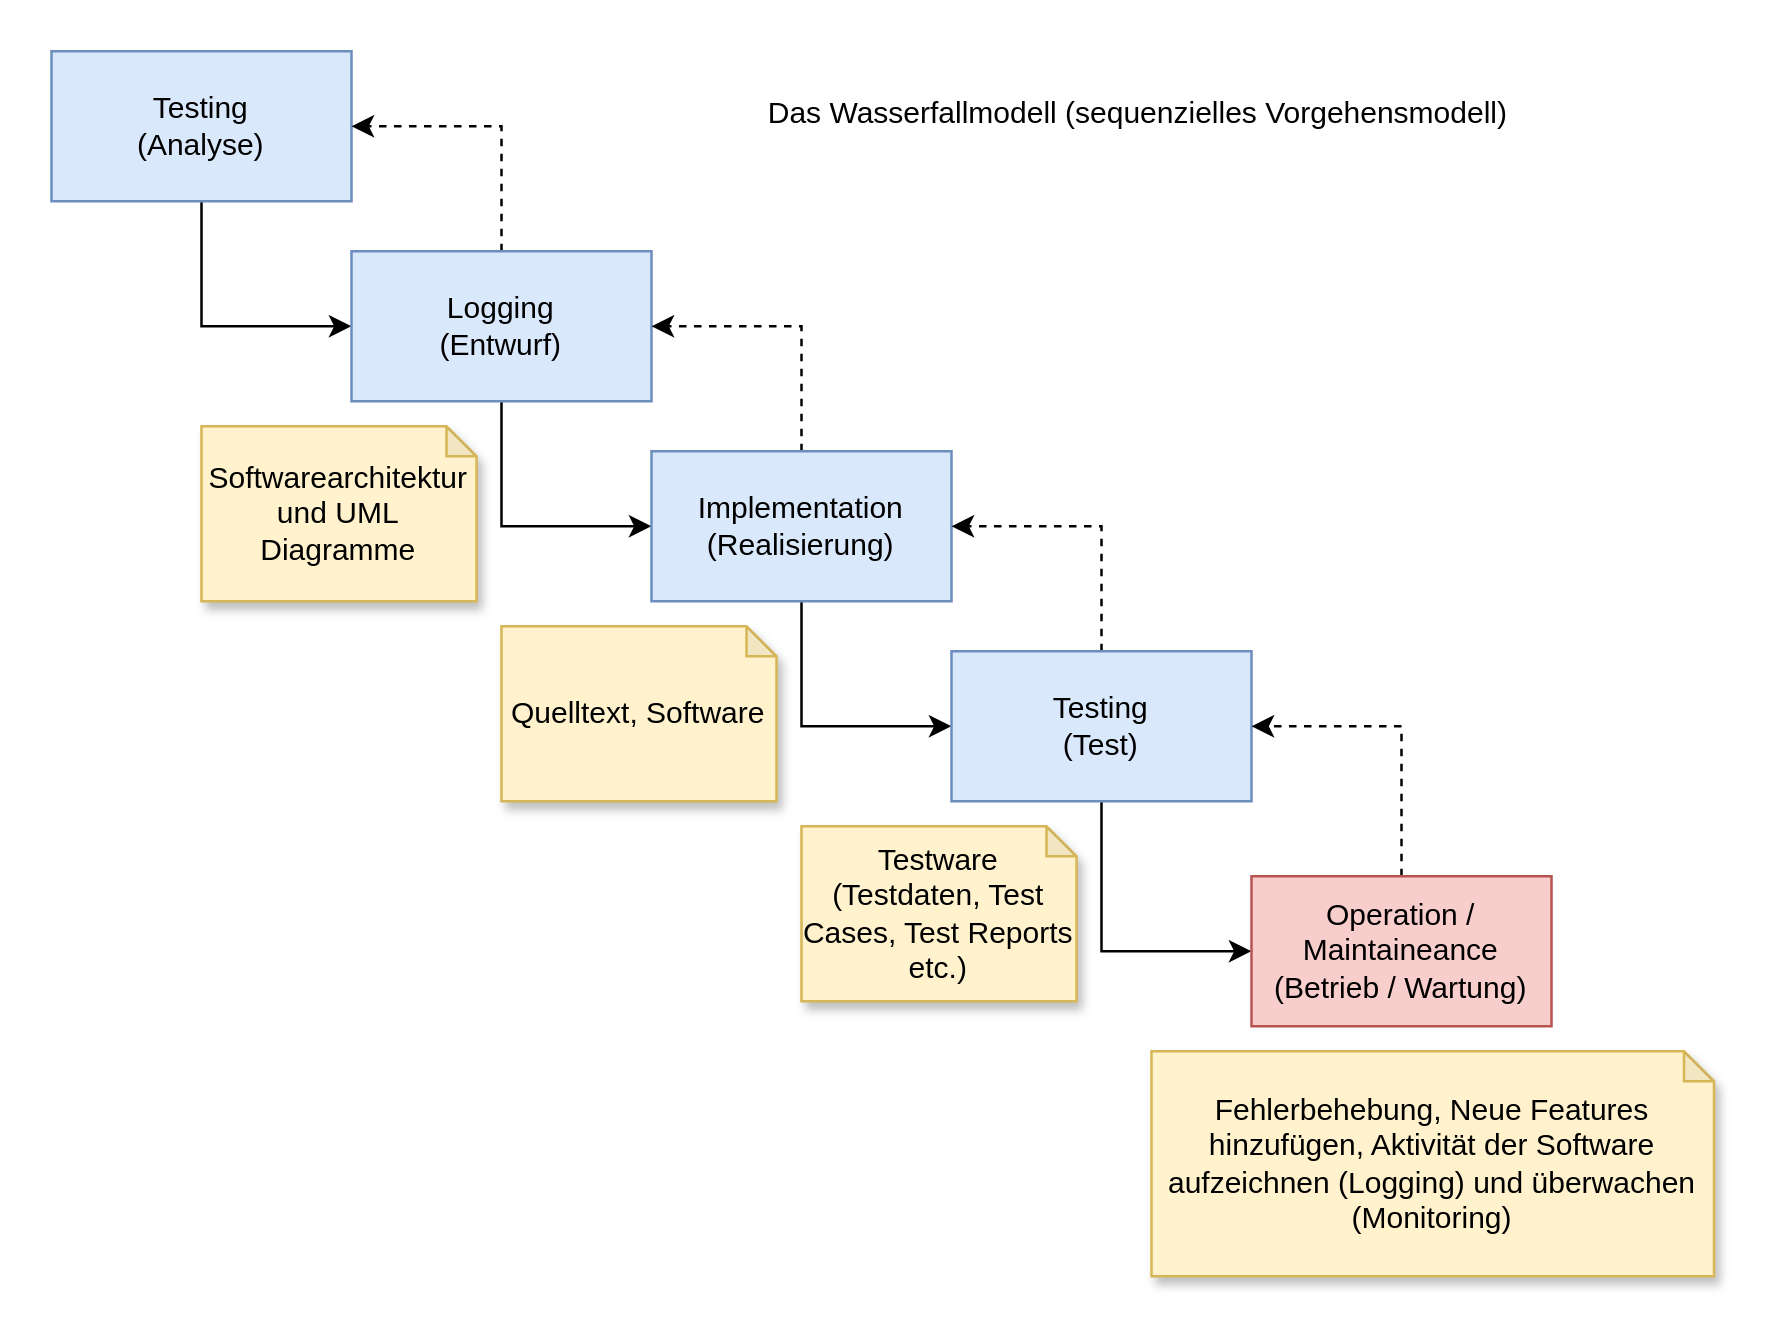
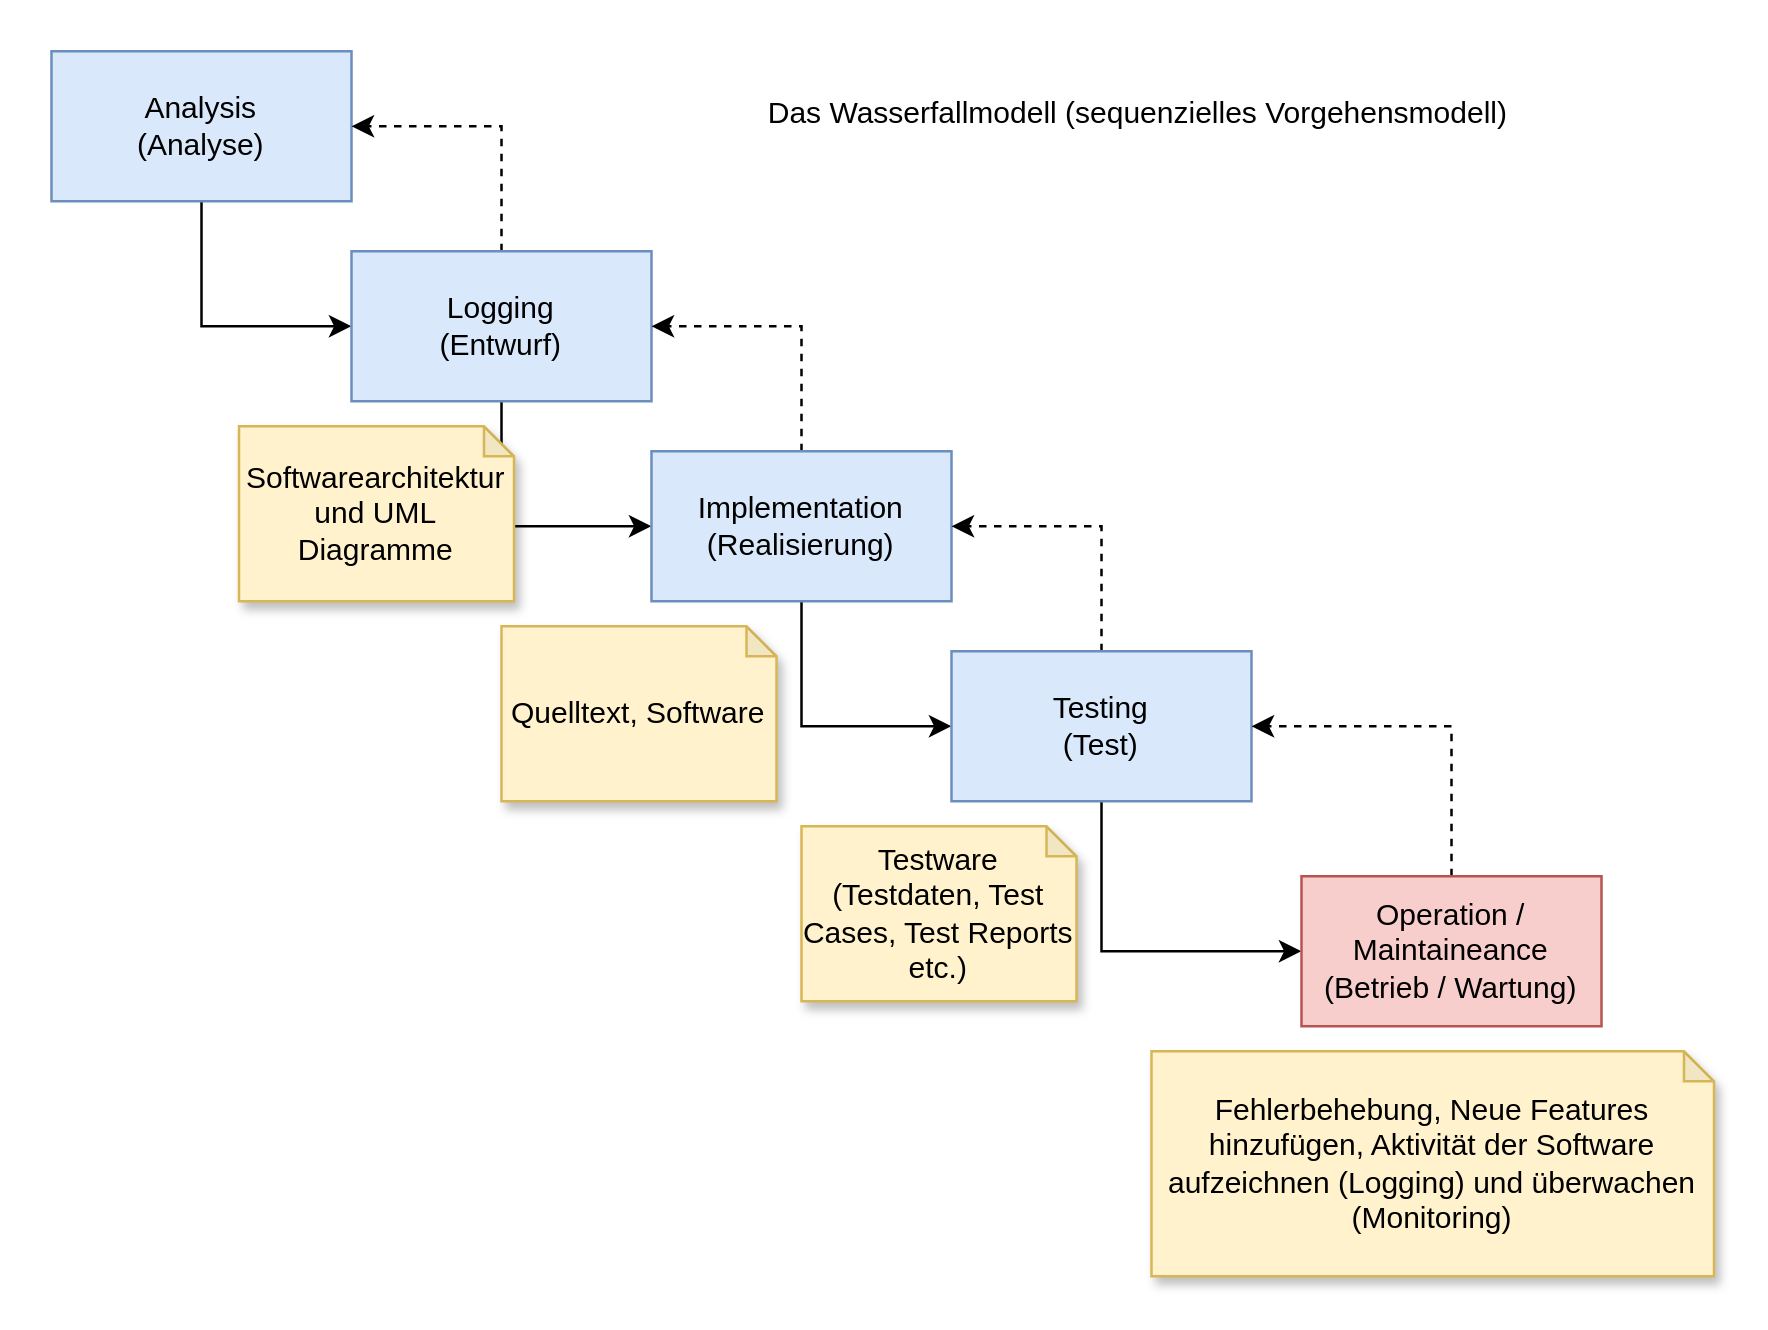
node "Testing (Analyse)": label "Testing (Analyse)" -> "Analysis (Analyse)"
node "Softwarearchitektur und UML Diagramme": moved (339, 514) -> (376, 514)
node "Operation / Maintaineance (Betrieb / Wartung)": moved (1401, 951) -> (1451, 951)
